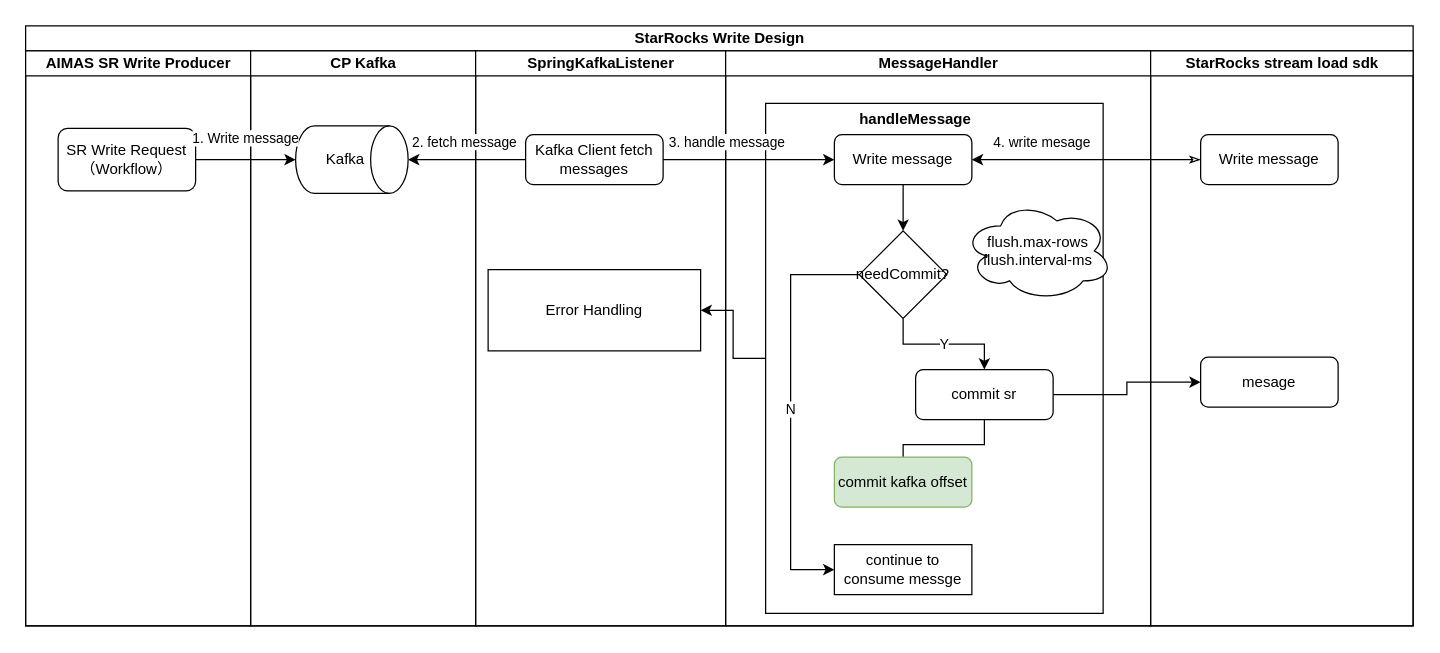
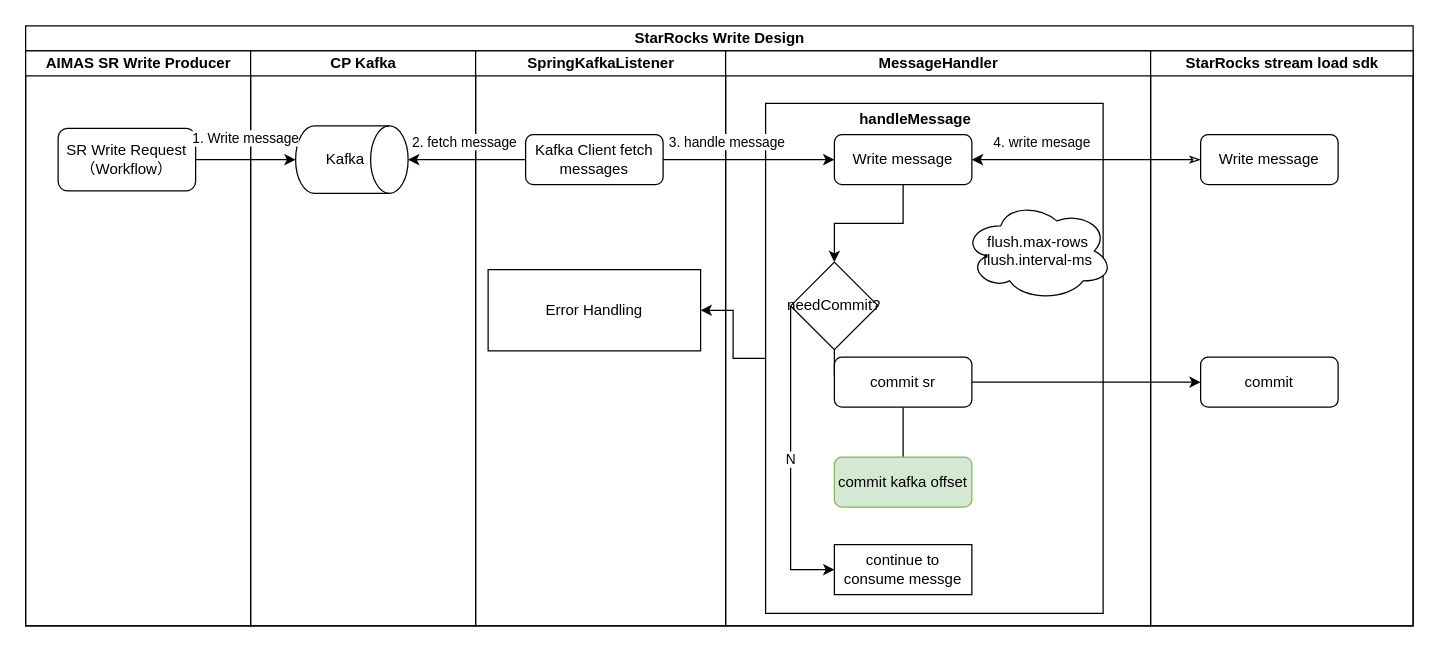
node "needCommit?": moved (903, 274) -> (834, 306)
node "mesage": label "mesage" -> "commit"
node "commit sr": moved (984, 394) -> (903, 382)
